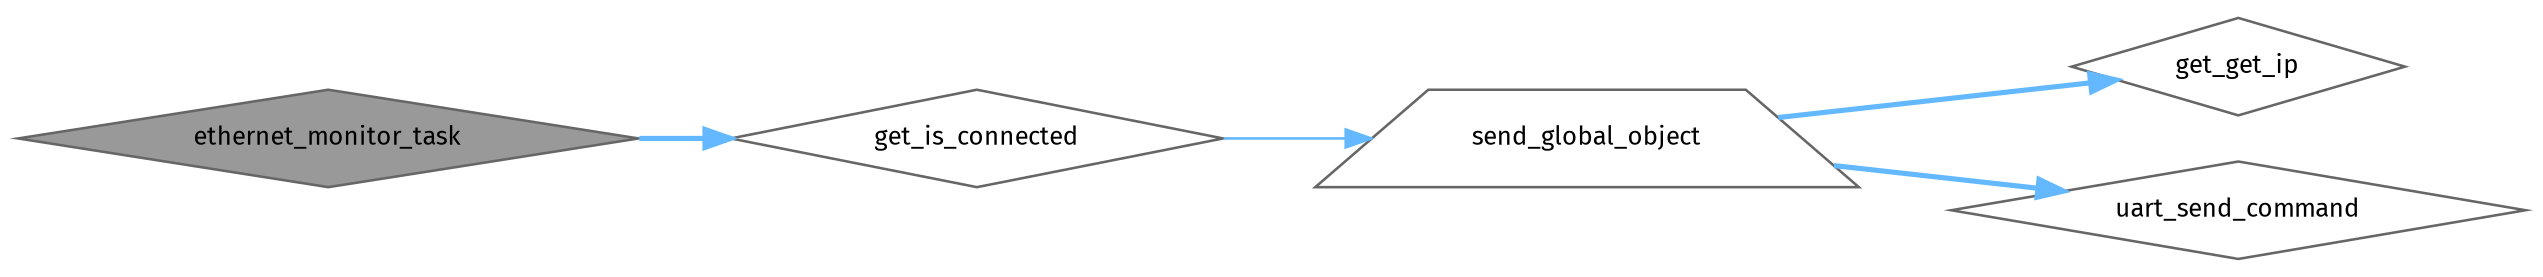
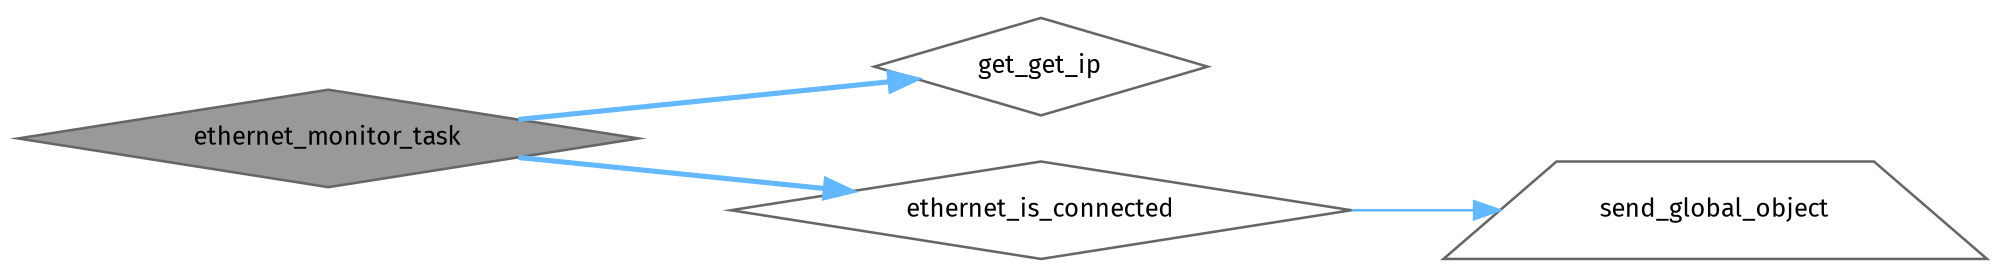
edge "send_global_object" -> "get_get_ip": now "ethernet_monitor_task" -> "get_get_ip"
node "get_is_connected": label "get_is_connected" -> "ethernet_is_connected"
node "uart_send_command": removed
